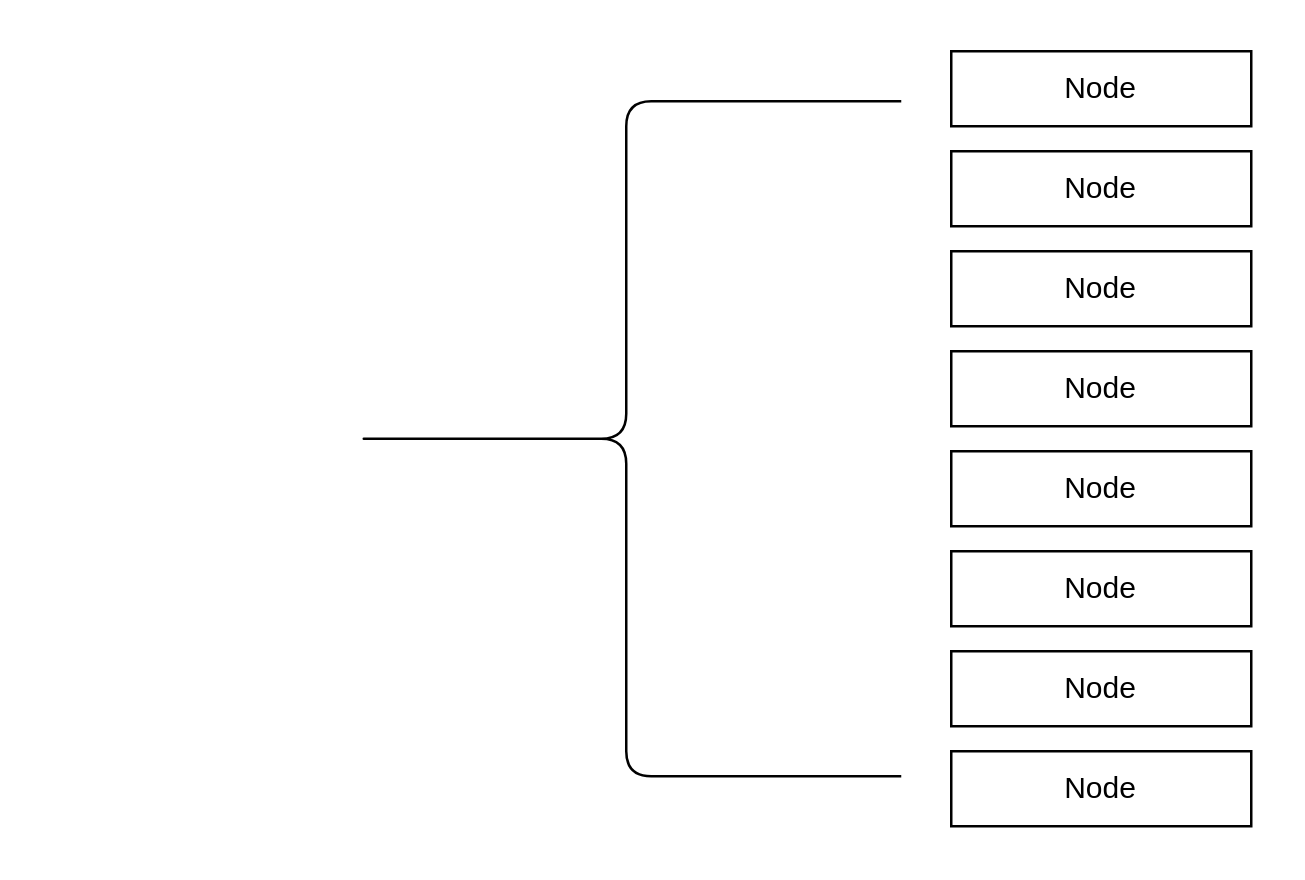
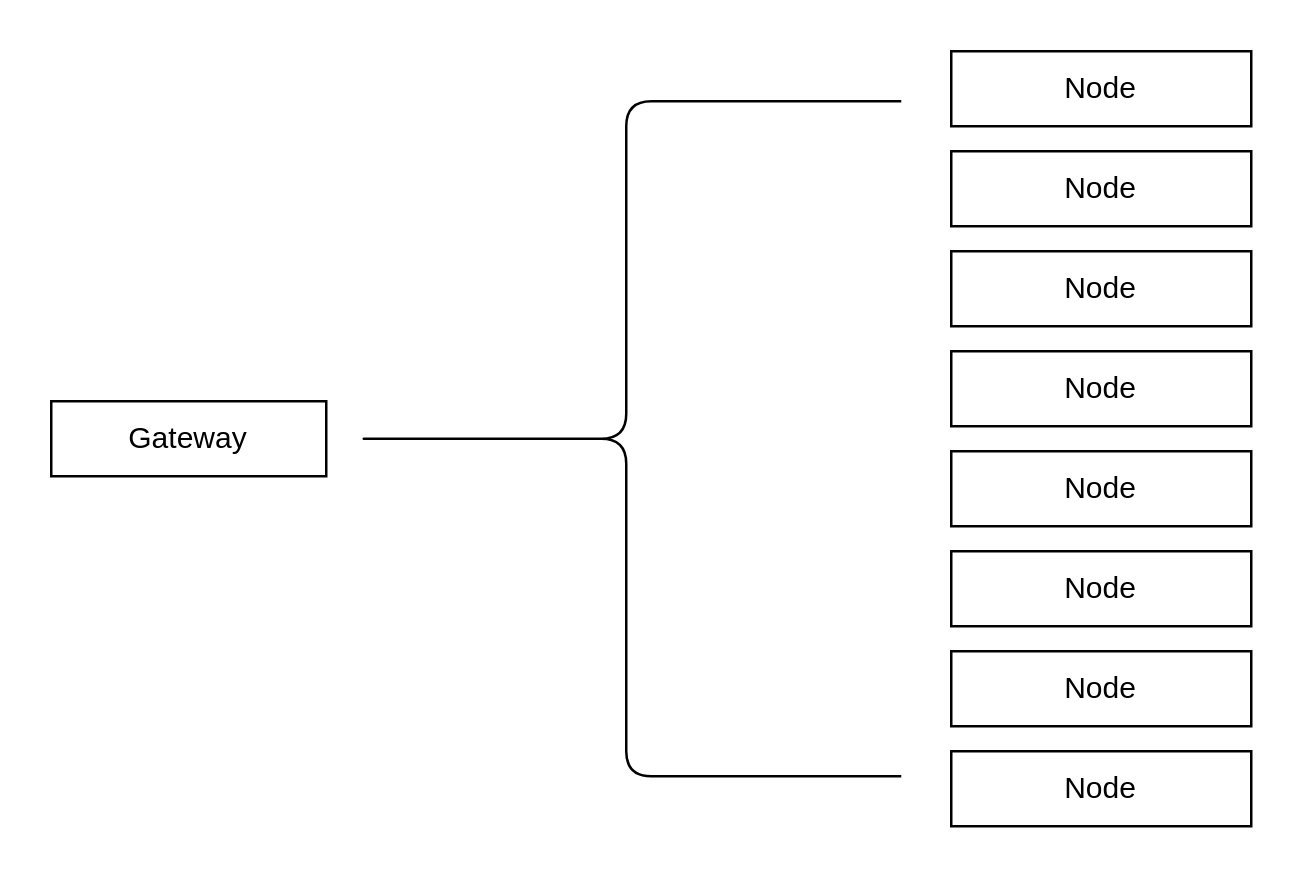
node "Gateway": added
